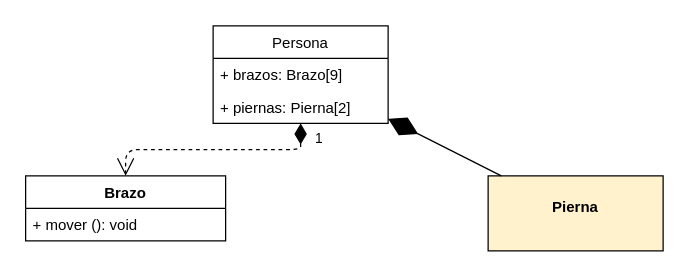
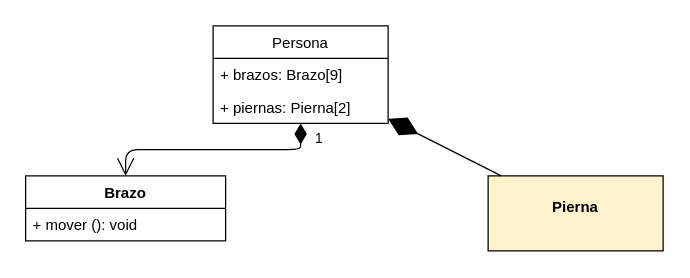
edge "Persona" -- "Brazo": style dashed -> solid
